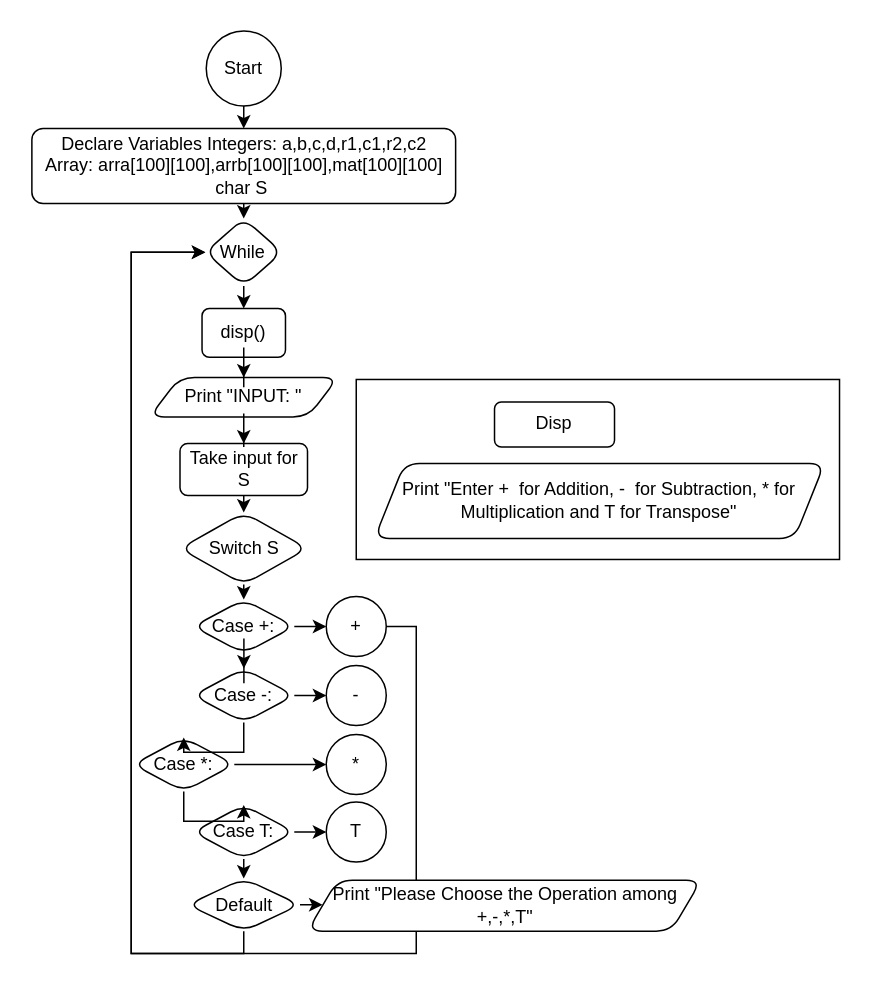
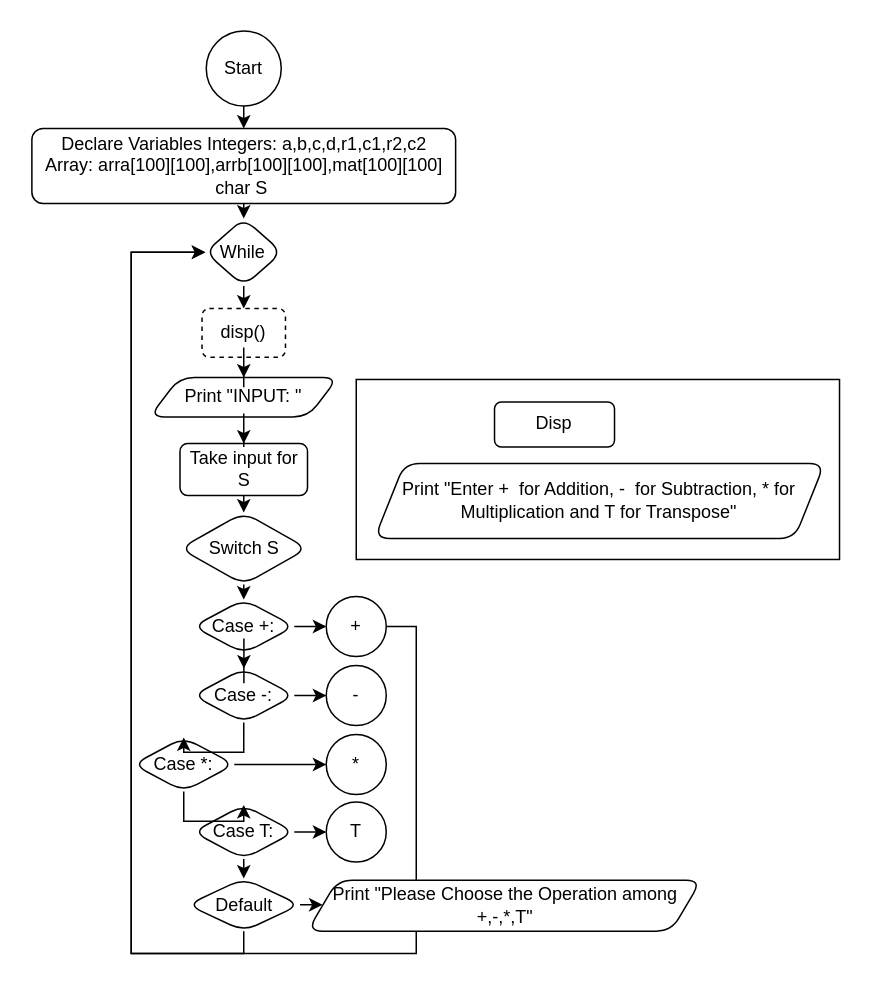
node "disp()": style solid -> dashed
